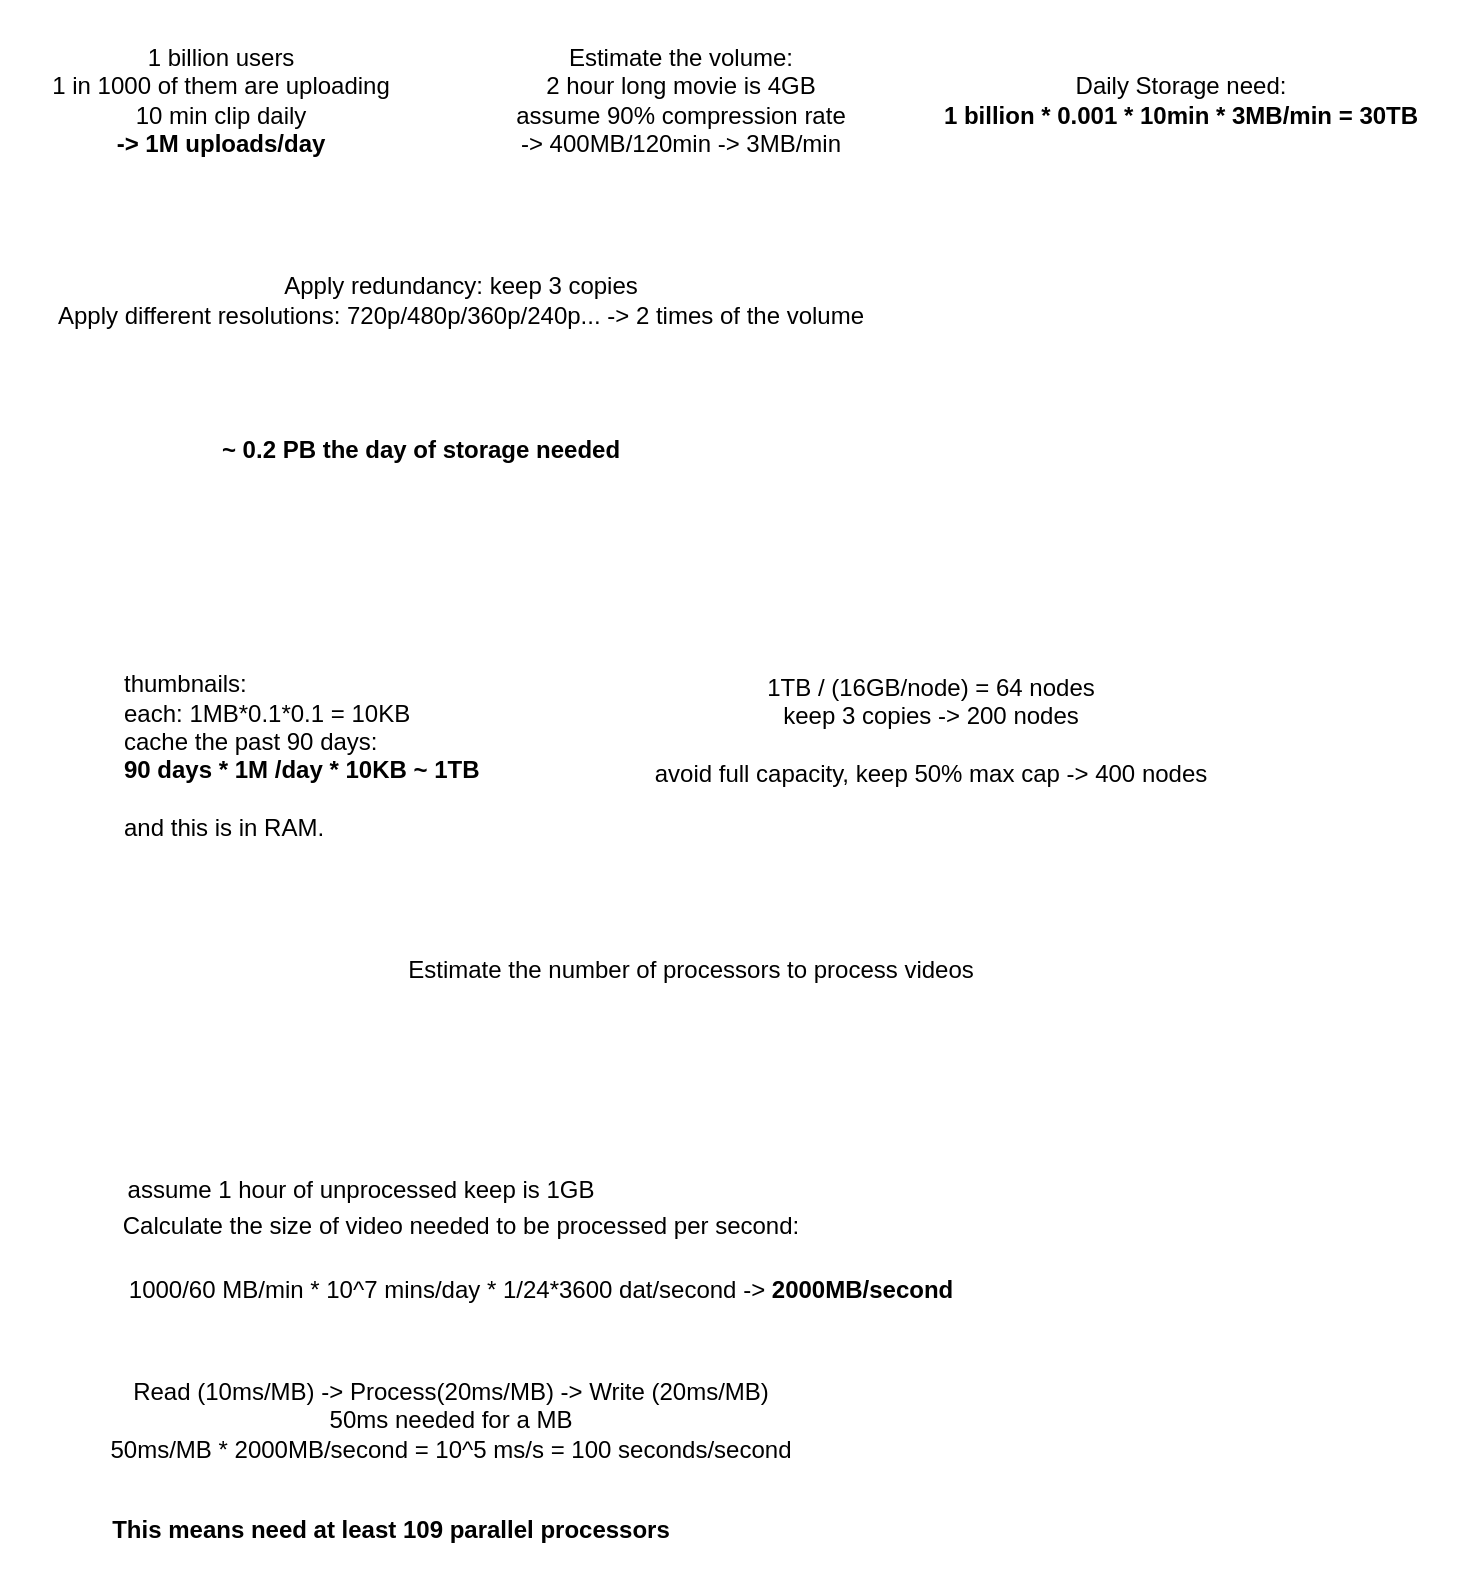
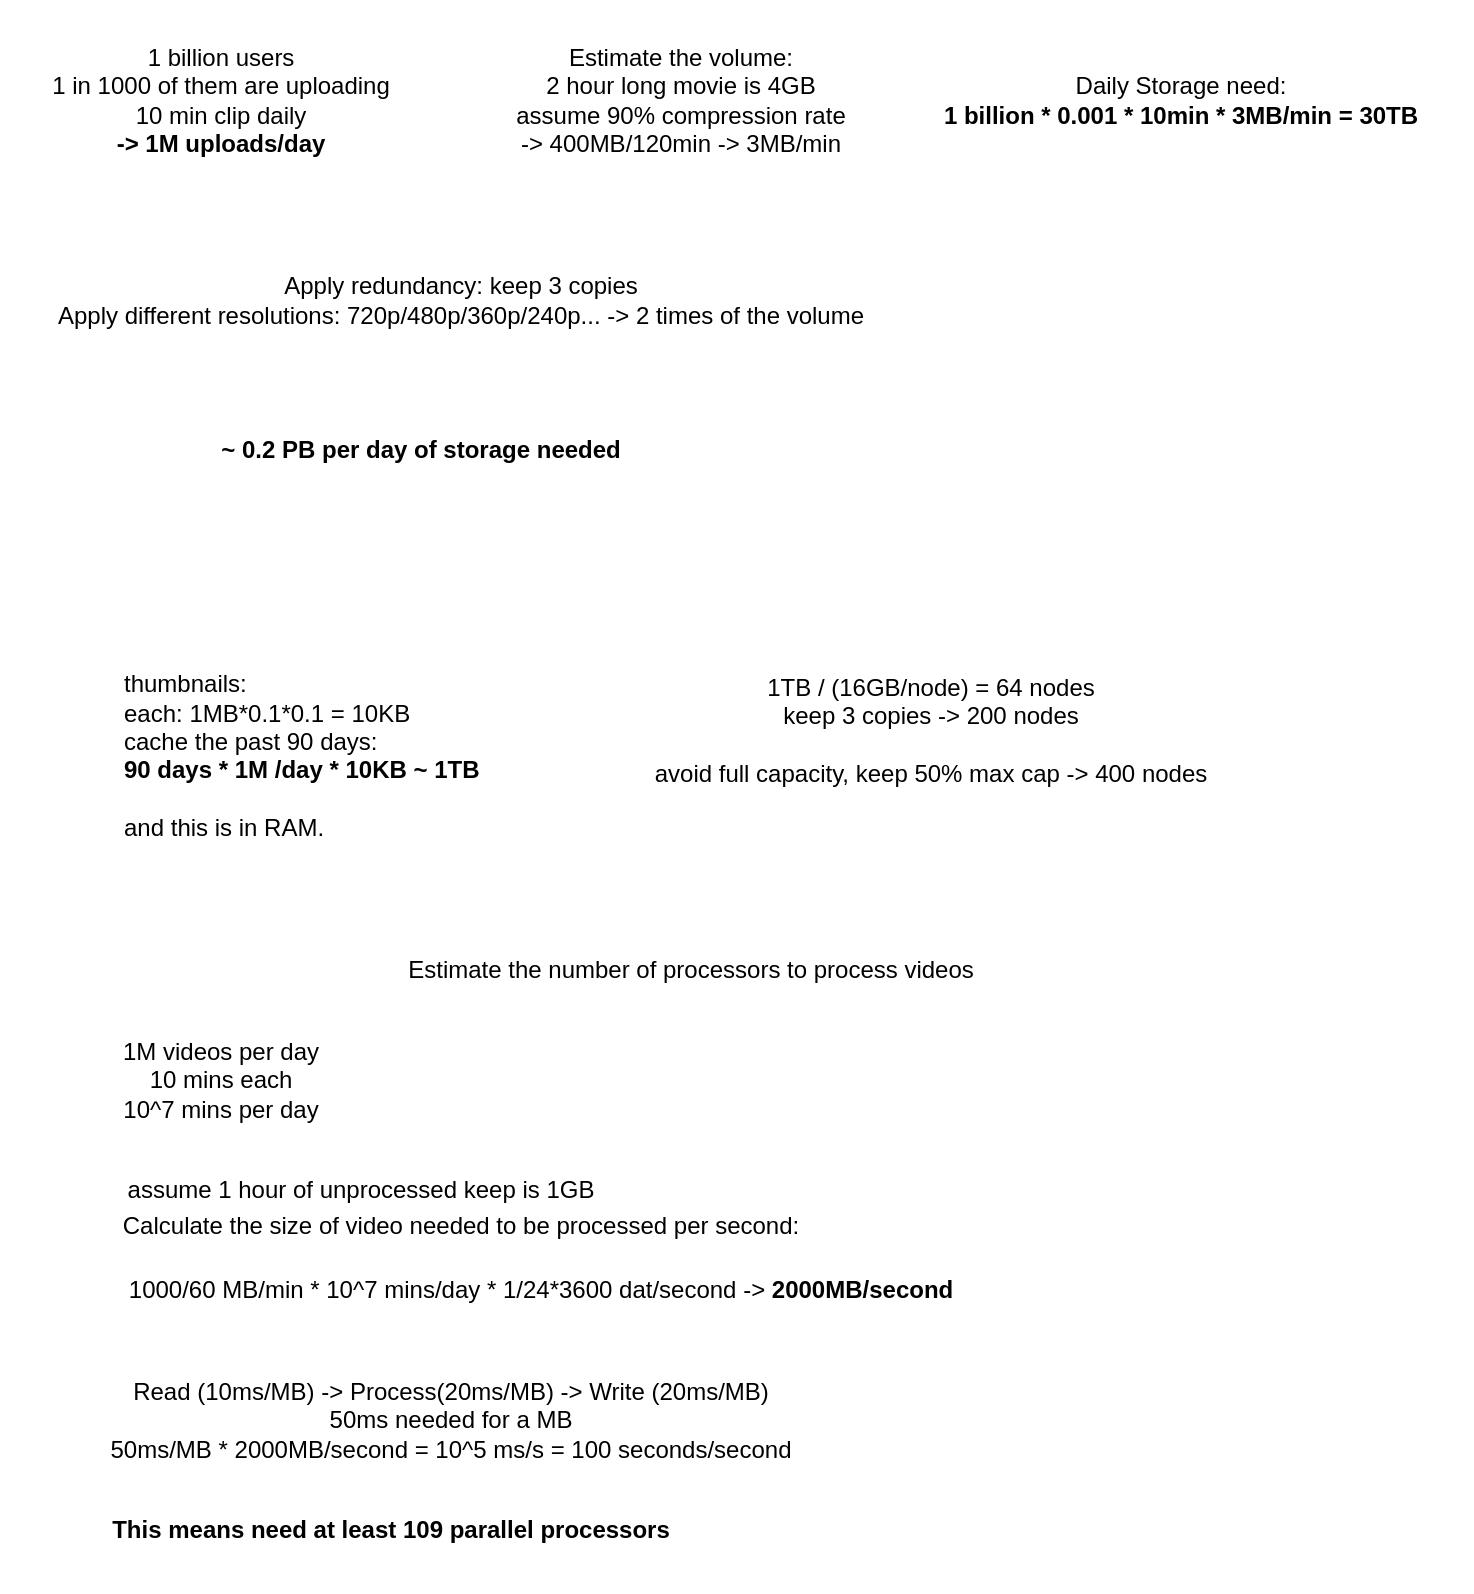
node "~ 0.2 PB the day of storage needed": label "~ 0.2 PB the day of storage needed" -> "~ 0.2 PB per day of storage needed"
node "1M videos per day 10 mins each 10^7 mins per day": added
